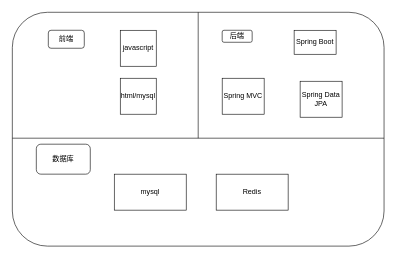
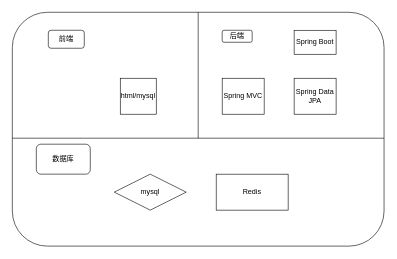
node "javascript": removed
node "Spring Data JPA": moved (321, 99) -> (315, 96)
node "mysql": shape rectangle -> diamond
